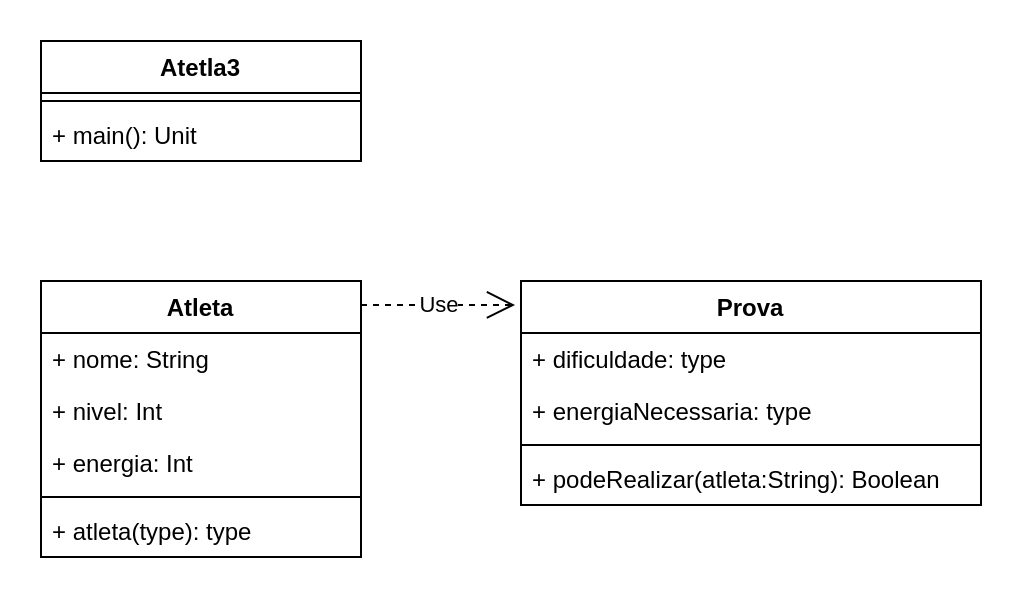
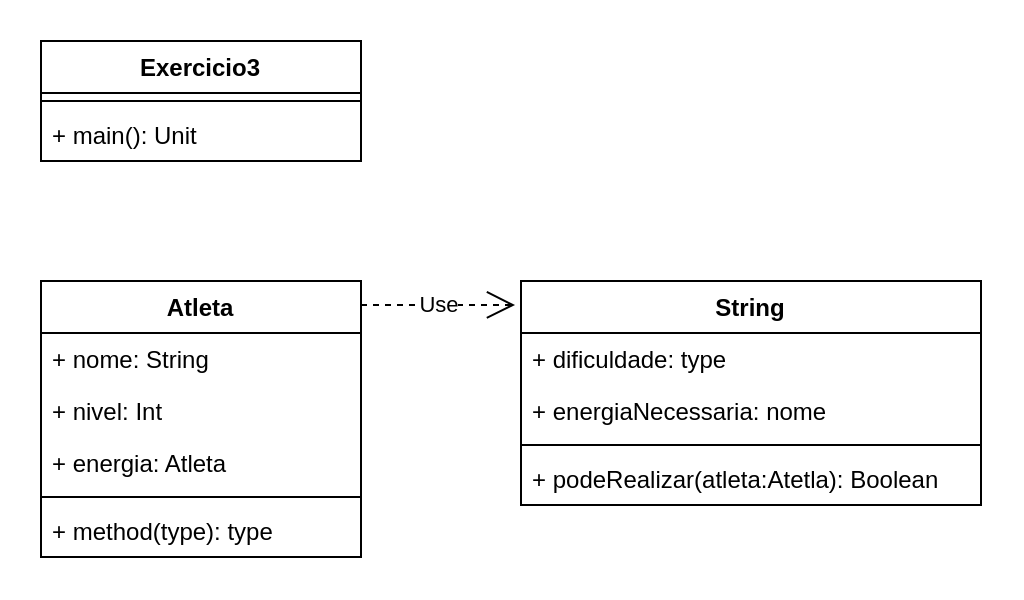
node "Atetla3": label "Atetla3" -> "Exercicio3"
node "Prova": label "Prova" -> "String"
node "+ energiaNecessaria: type": label "+ energiaNecessaria: type" -> "+ energiaNecessaria: nome"
node "+ energia: Int": label "+ energia: Int" -> "+ energia: Atleta"
node "+ podeRealizar(atleta:String): Boolean": label "+ podeRealizar(atleta:String): Boolean" -> "+ podeRealizar(atleta:Atetla): Boolean"
node "+ atleta(type): type": label "+ atleta(type): type" -> "+ method(type): type"
